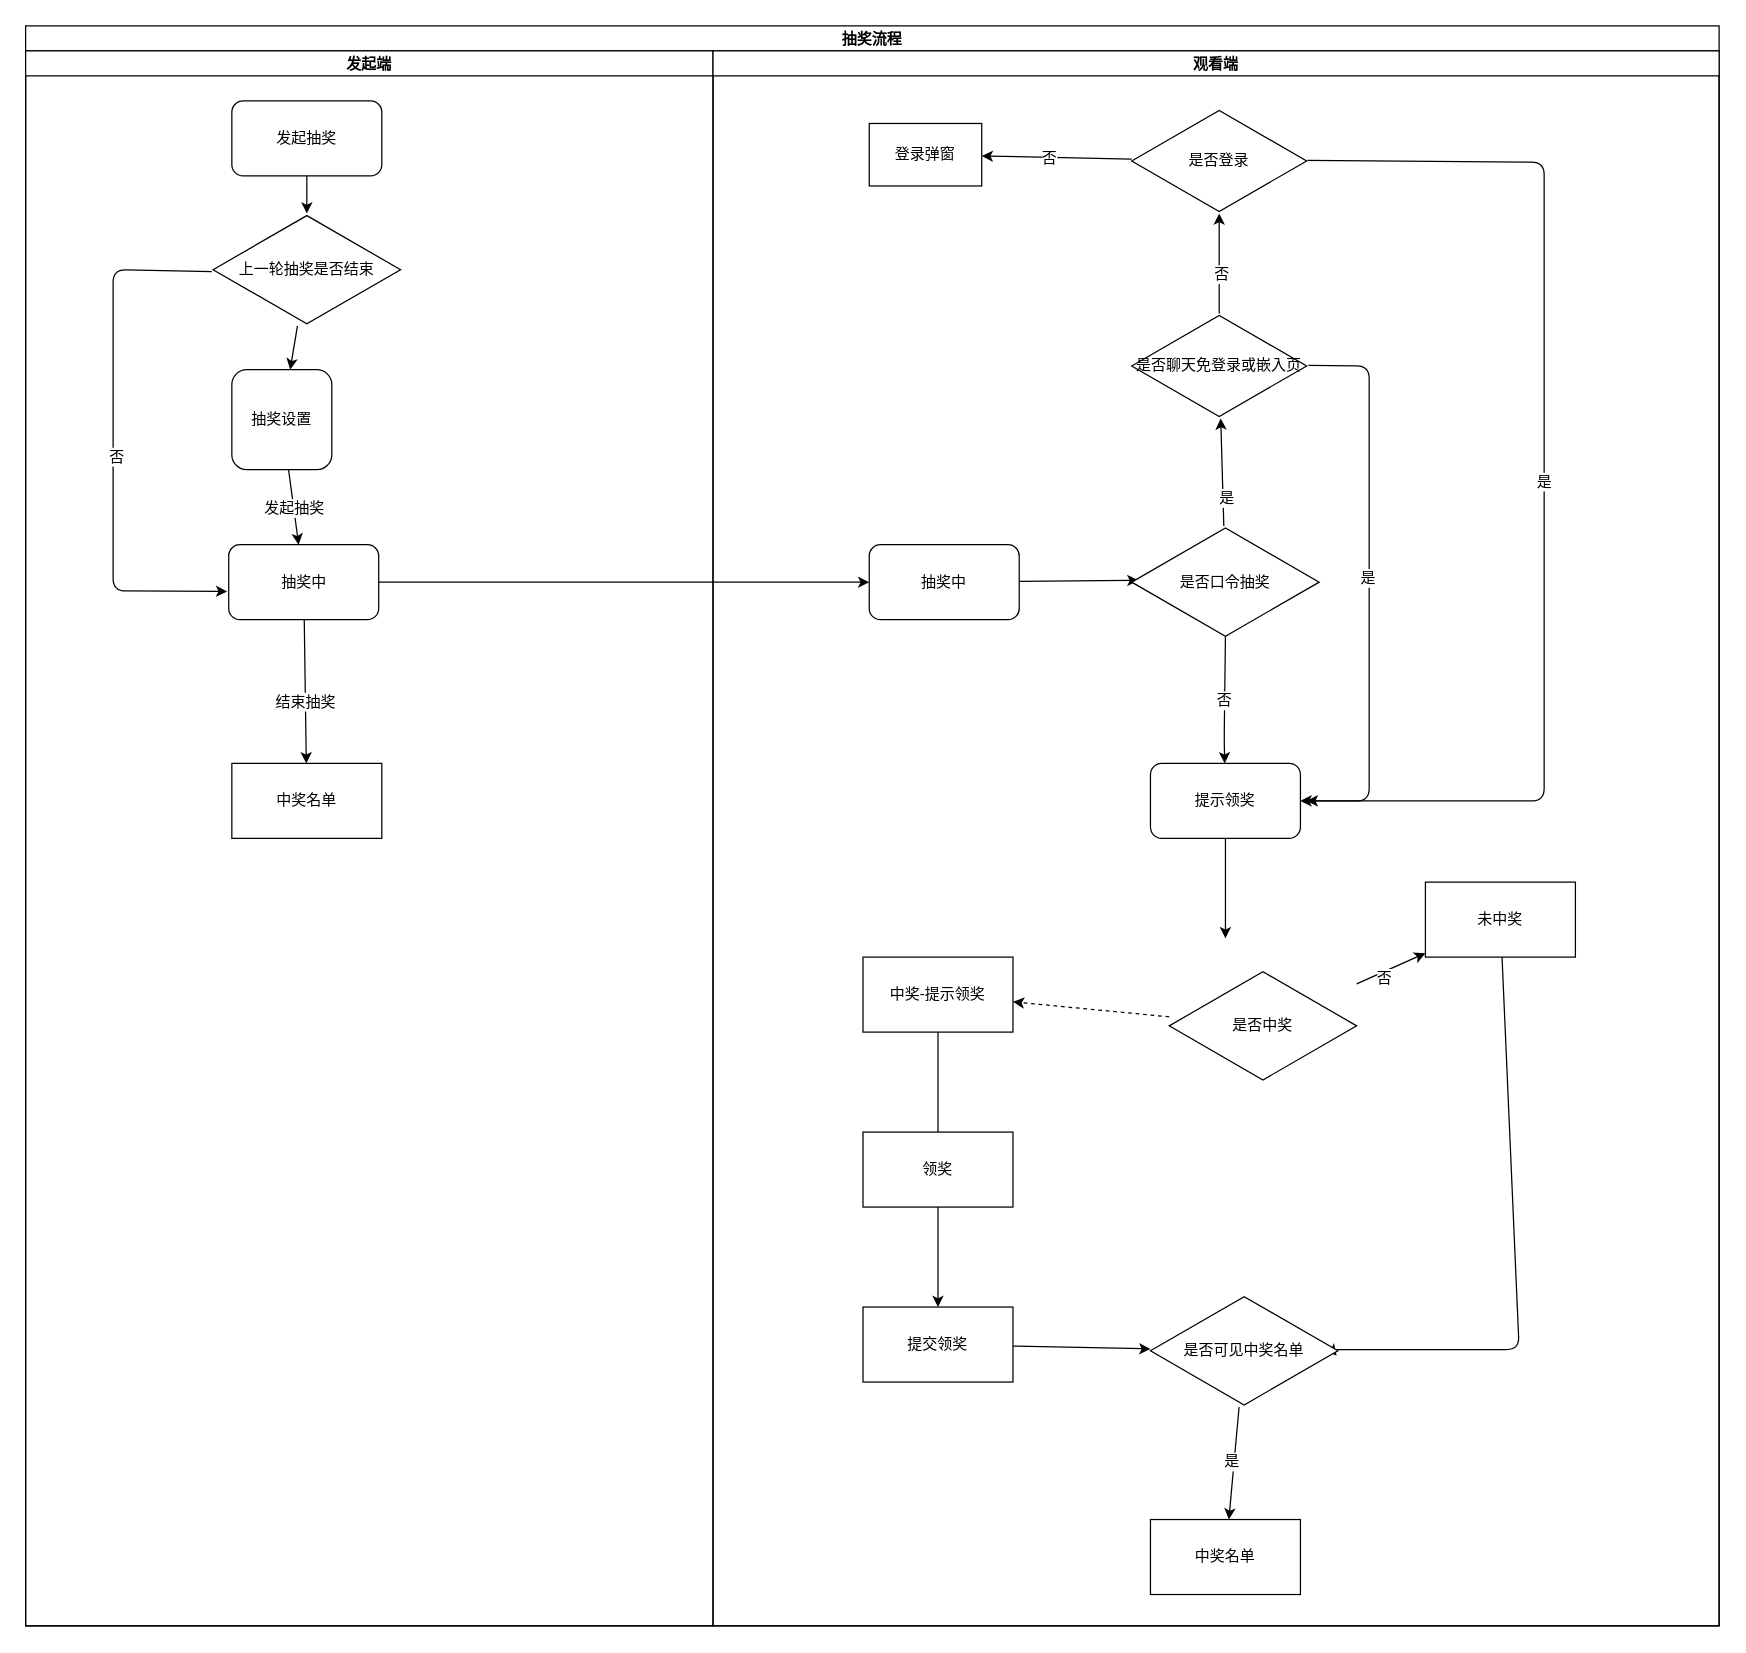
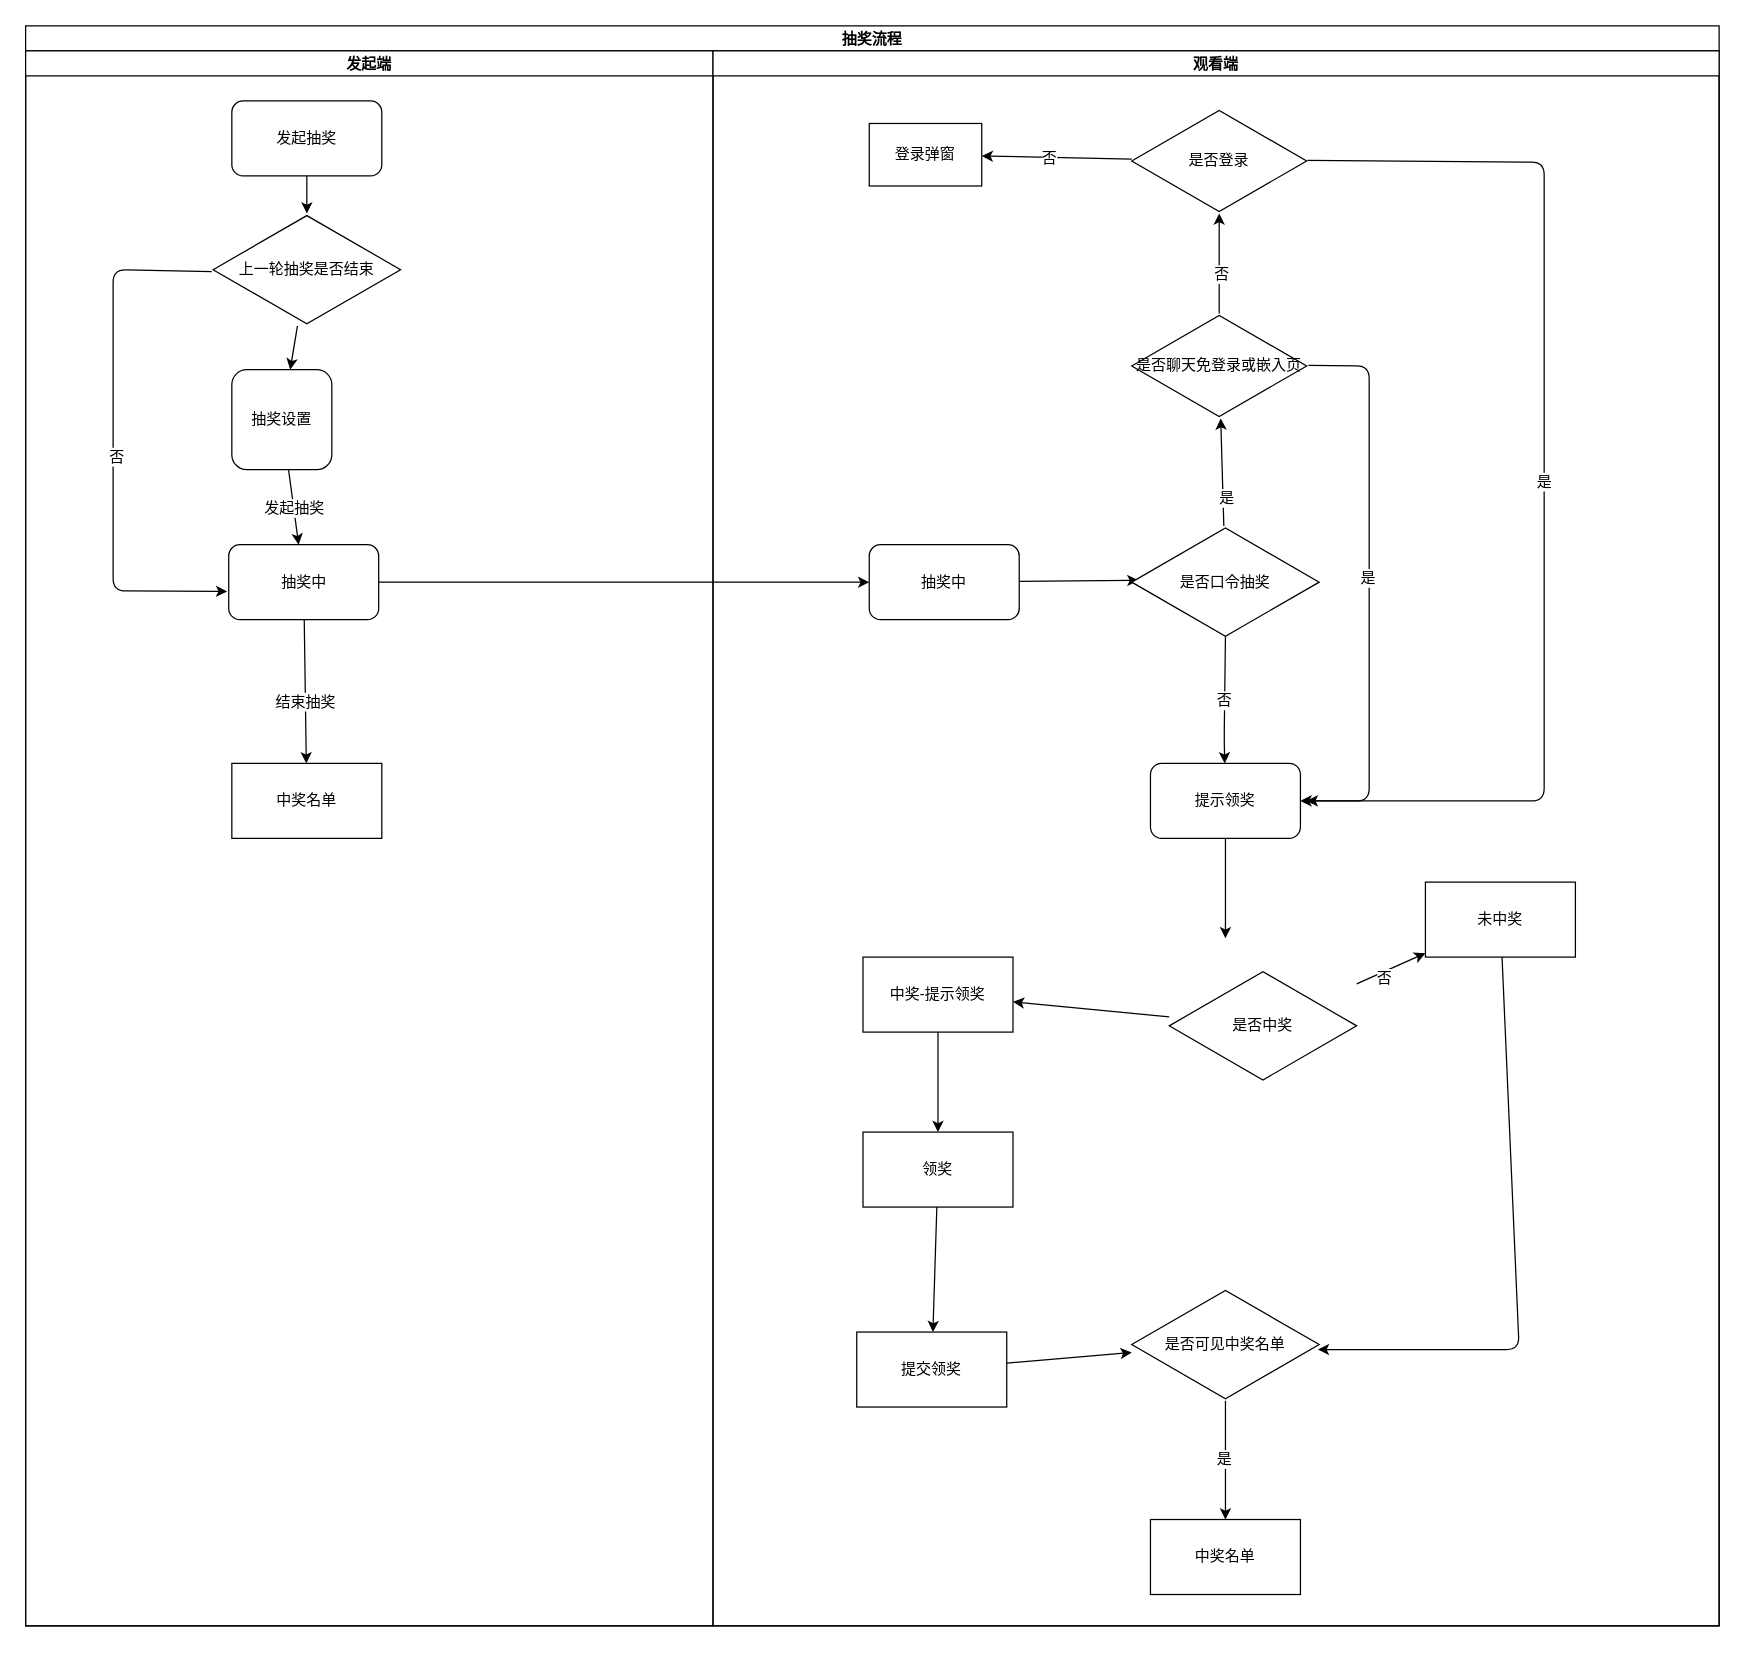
edge "是否中奖" -> "中奖-提示领奖": style dashed -> solid
edge "中奖-提示领奖" -- "领奖": arrowhead none -> classic
node "提交领奖": moved (938, 1344) -> (932, 1369)
node "是否可见中奖名单": moved (1244, 1351) -> (1226, 1344)
